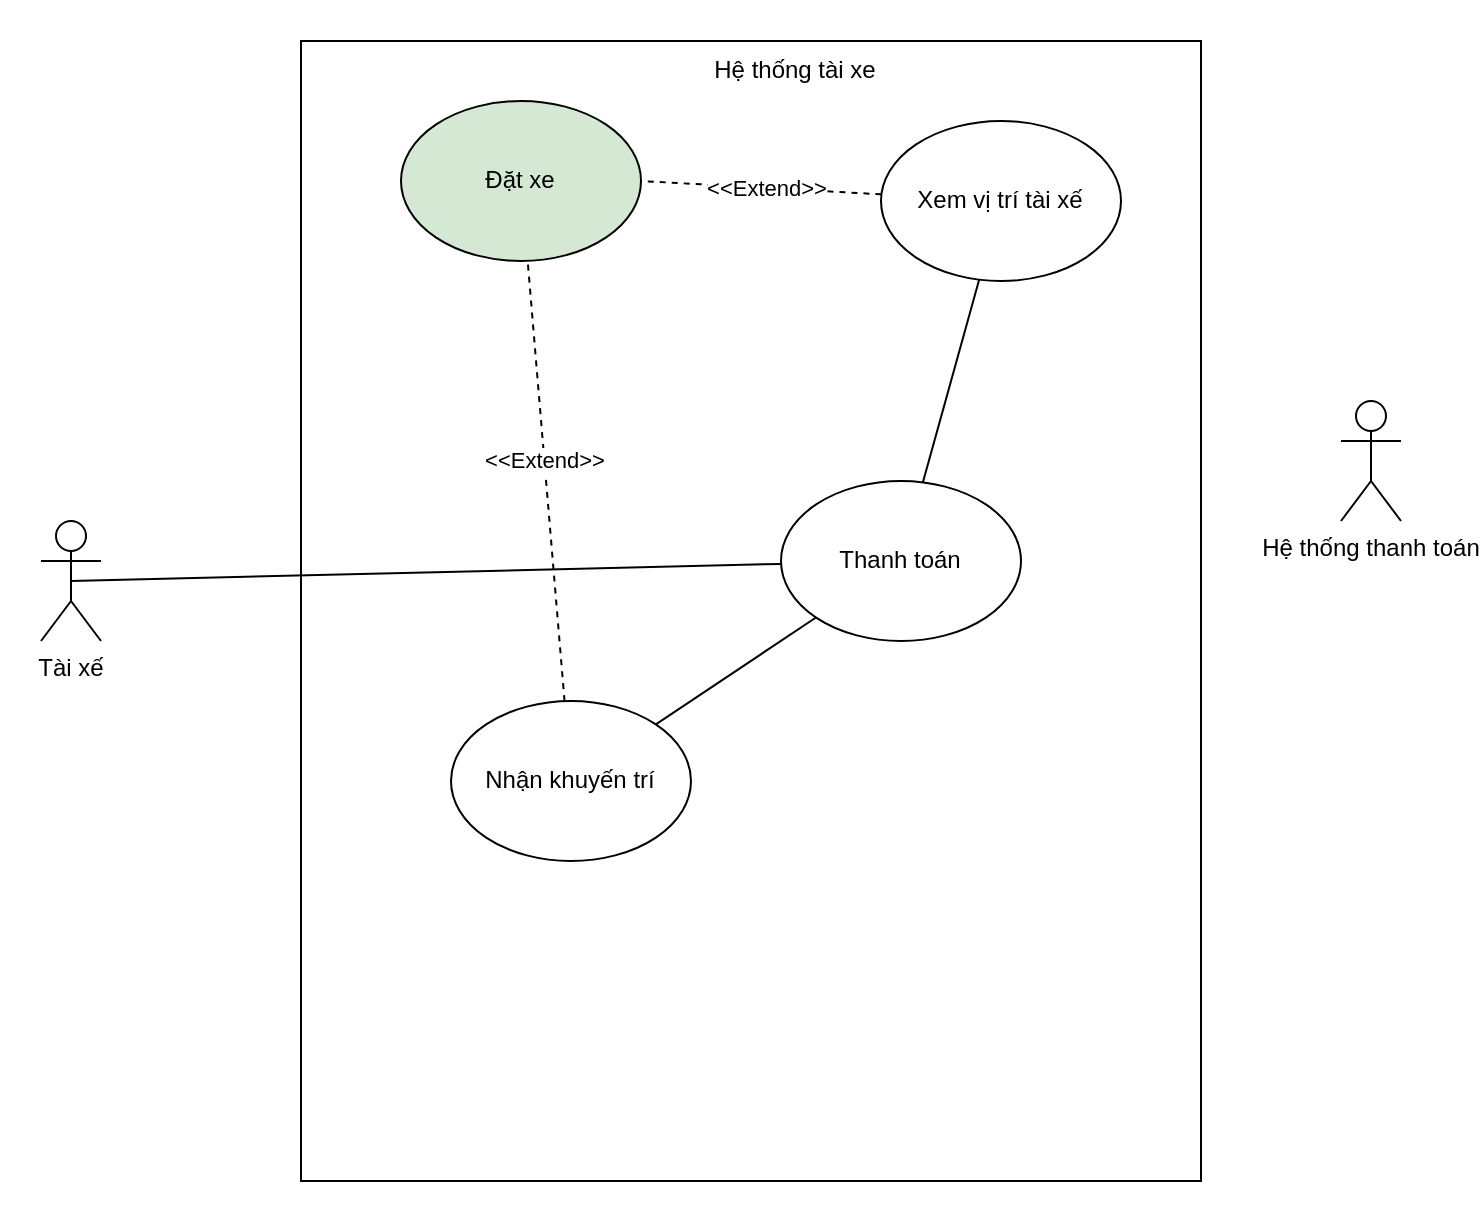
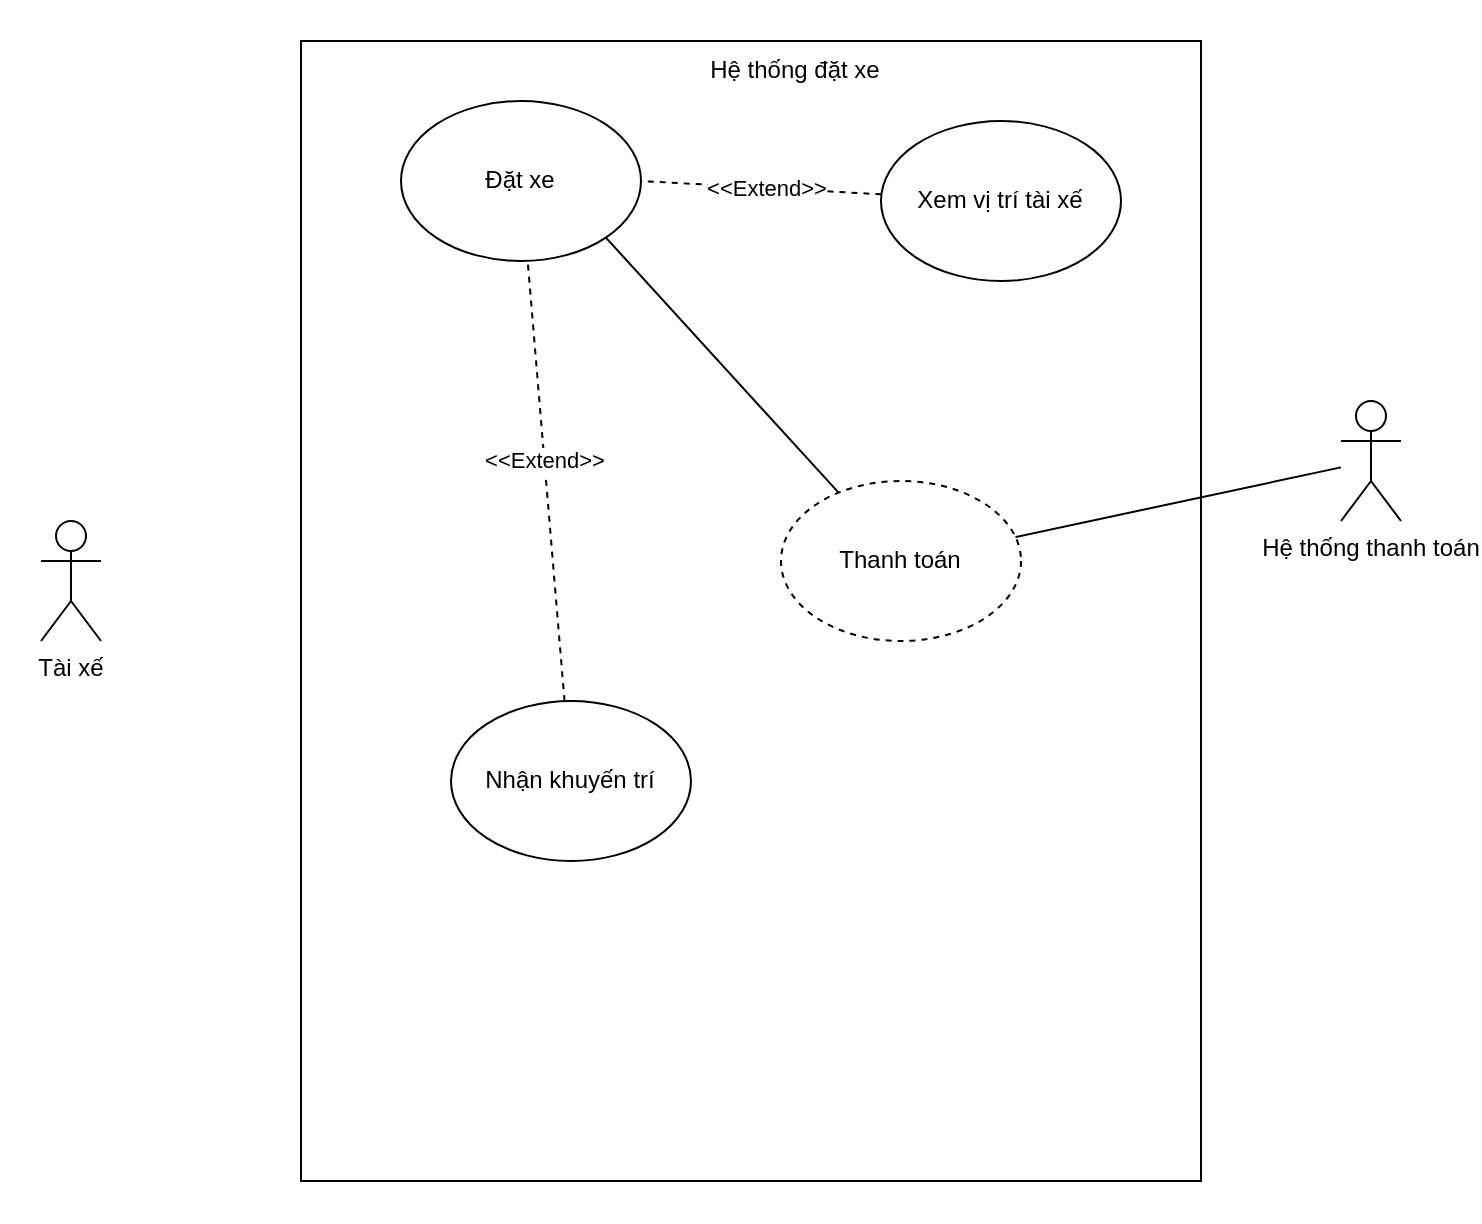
node "Hệ thống tài xe": label "Hệ thống tài xe" -> "Hệ thống đặt xe"
node "Đặt xe": fillcolor #d5e8d4 -> #ffffff
edge "Xem vị trí tài xế" -- "Thanh toán": now "Hệ thống thanh toán" -- "Thanh toán"
node "Thanh toán": style solid -> dashed
edge "Thanh toán" -- "Tài xế": removed
edge "Thanh toán" -- "Nhận khuyến trí": now "Thanh toán" -- "Đặt xe"
